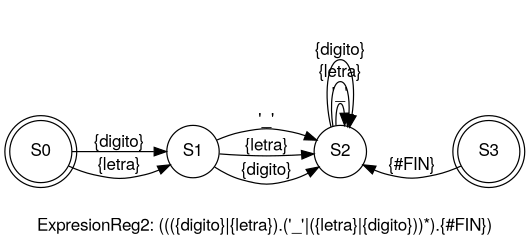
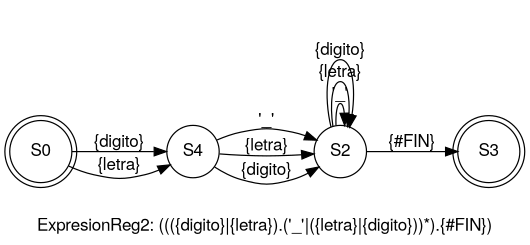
node "S1": label "S1" -> "S4"
edge "S3" -> "S2": reversed
